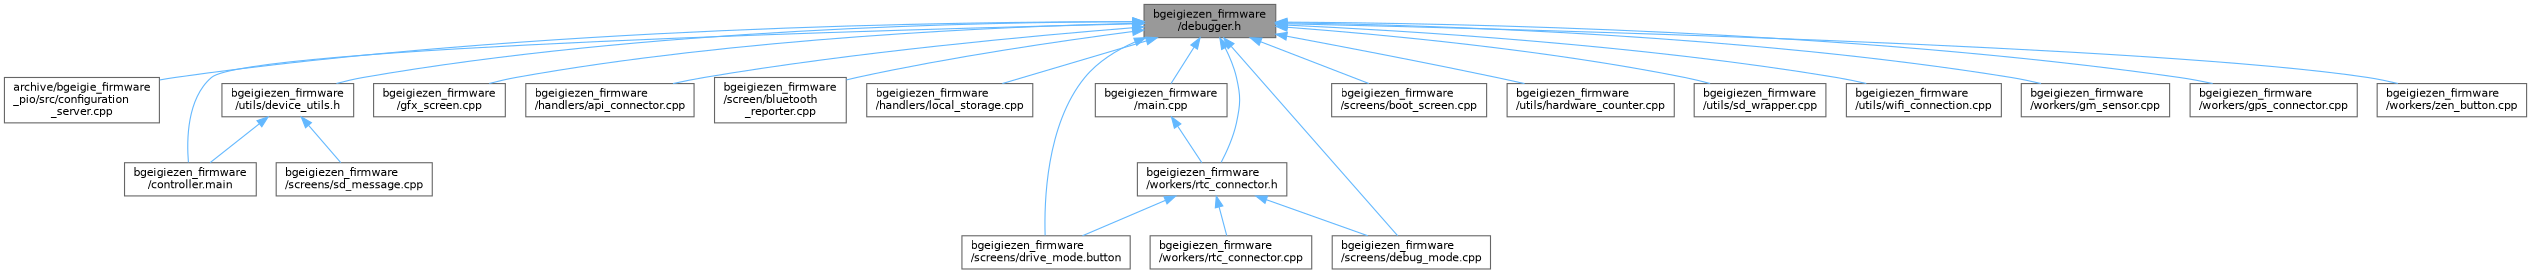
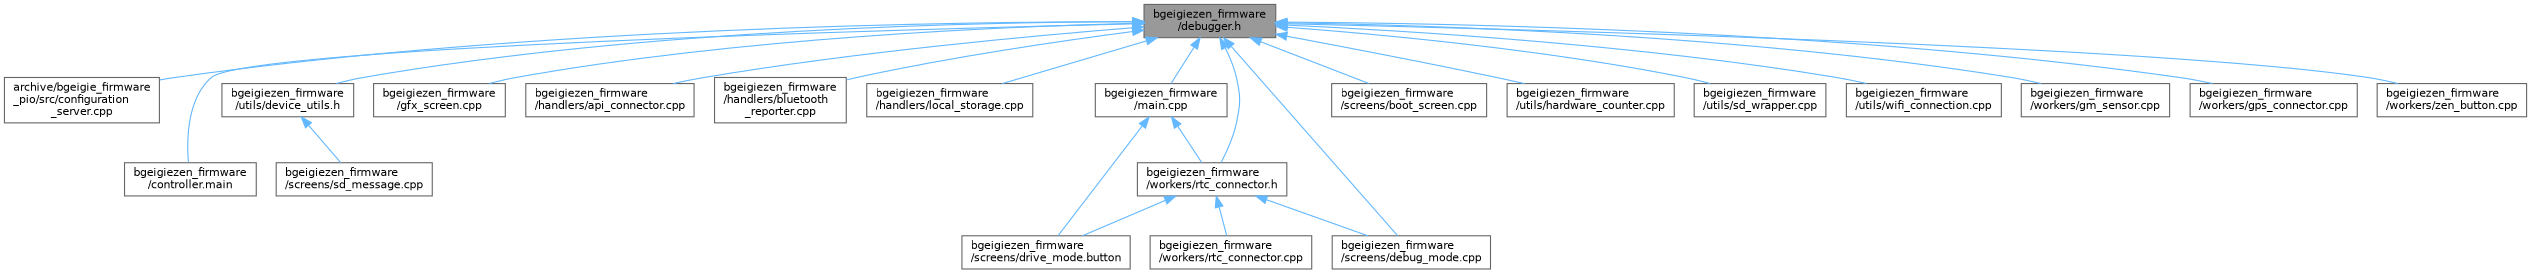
node "bgeigiezen_firmware /screen/bluetooth _reporter.cpp": label "bgeigiezen_firmware /screen/bluetooth _reporter.cpp" -> "bgeigiezen_firmware /handlers/bluetooth _reporter.cpp"
edge "bgeigiezen_firmware /screens/drive_mode.button" -> "bgeigiezen_firmware /debugger.h": now "bgeigiezen_firmware /screens/drive_mode.button" -> "bgeigiezen_firmware /main.cpp"
edge "bgeigiezen_firmware /controller.main" -> "bgeigiezen_firmware /utils/device_utils.h": removed
